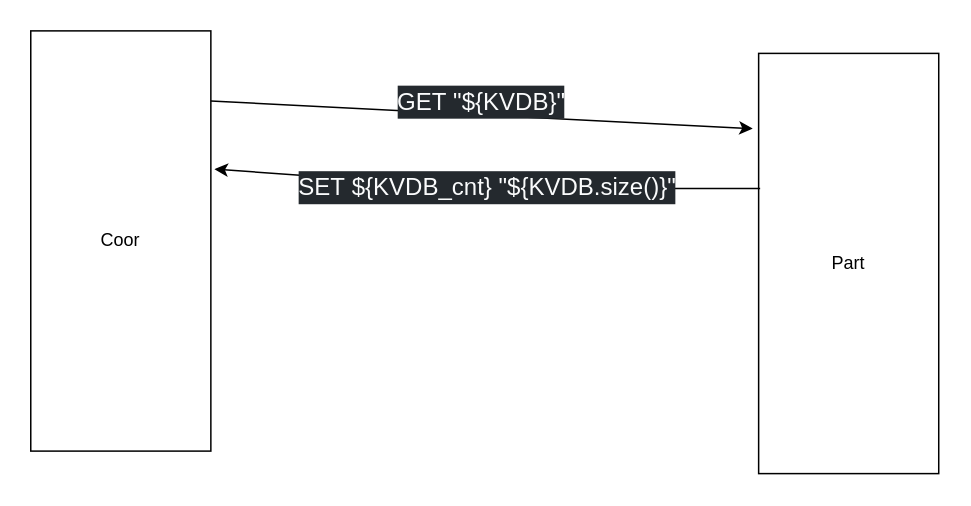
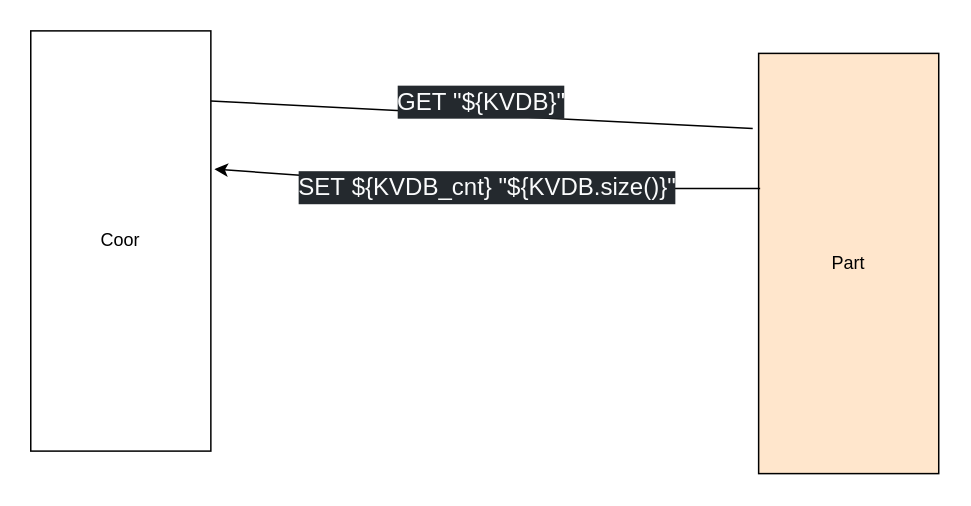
edge "Coor" -> "Part": arrowhead classic -> none
node "Part": fillcolor #ffffff -> #ffe6cc
